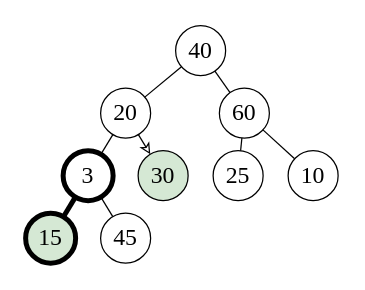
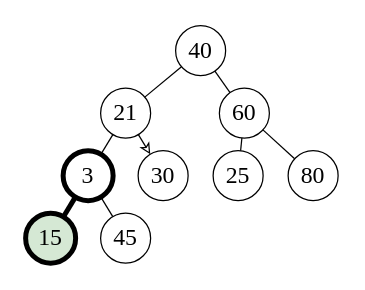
node "20": label "20" -> "21"
node "30": fillcolor #d5e8d4 -> #ffffff
node "10": label "10" -> "80"
